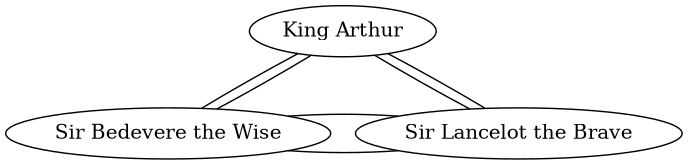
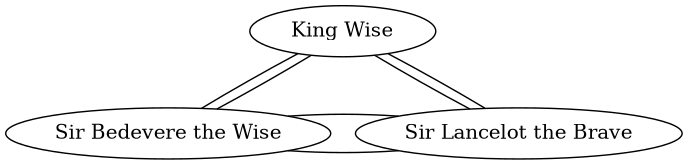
node "King Arthur": label "King Arthur" -> "King Wise"
